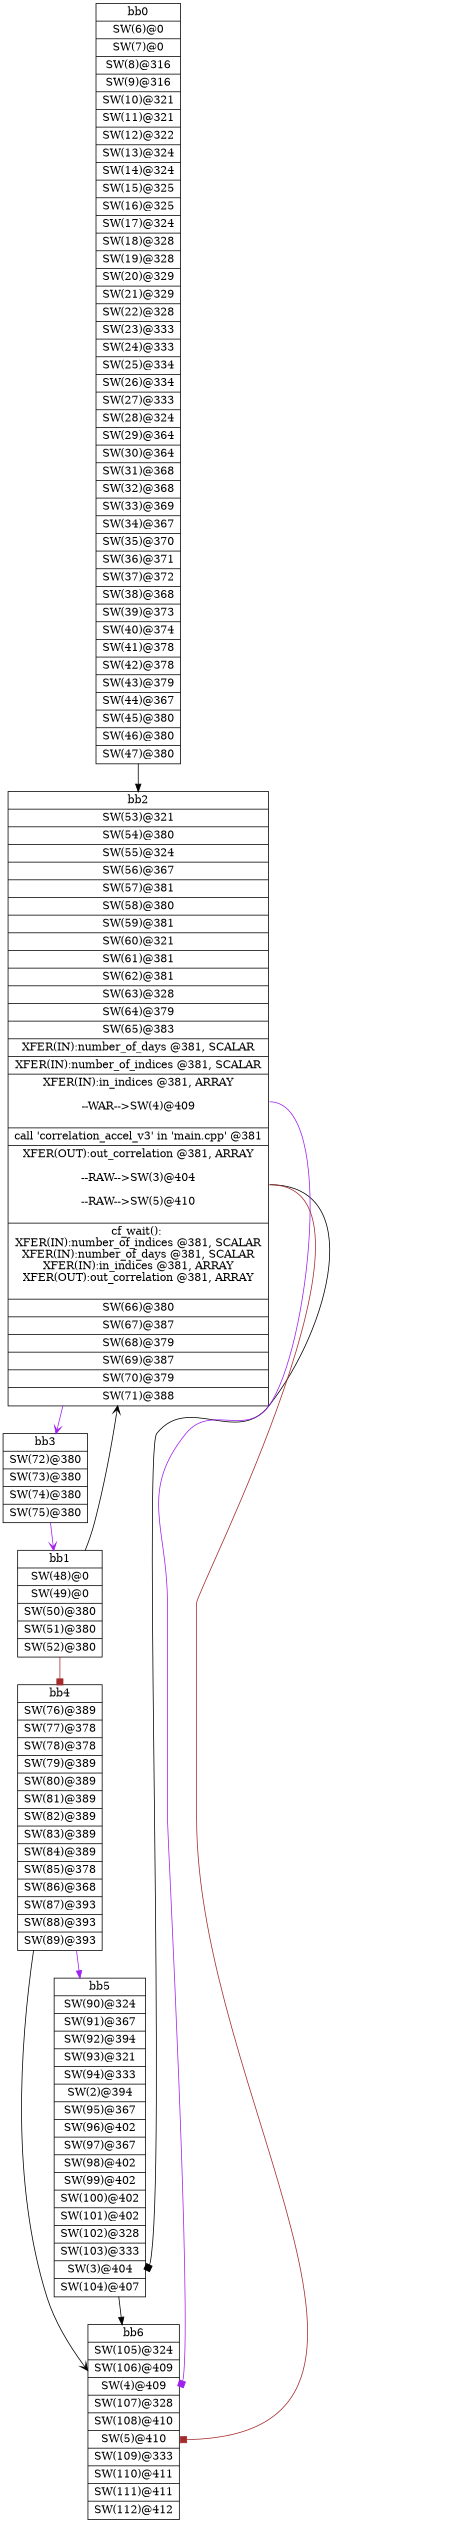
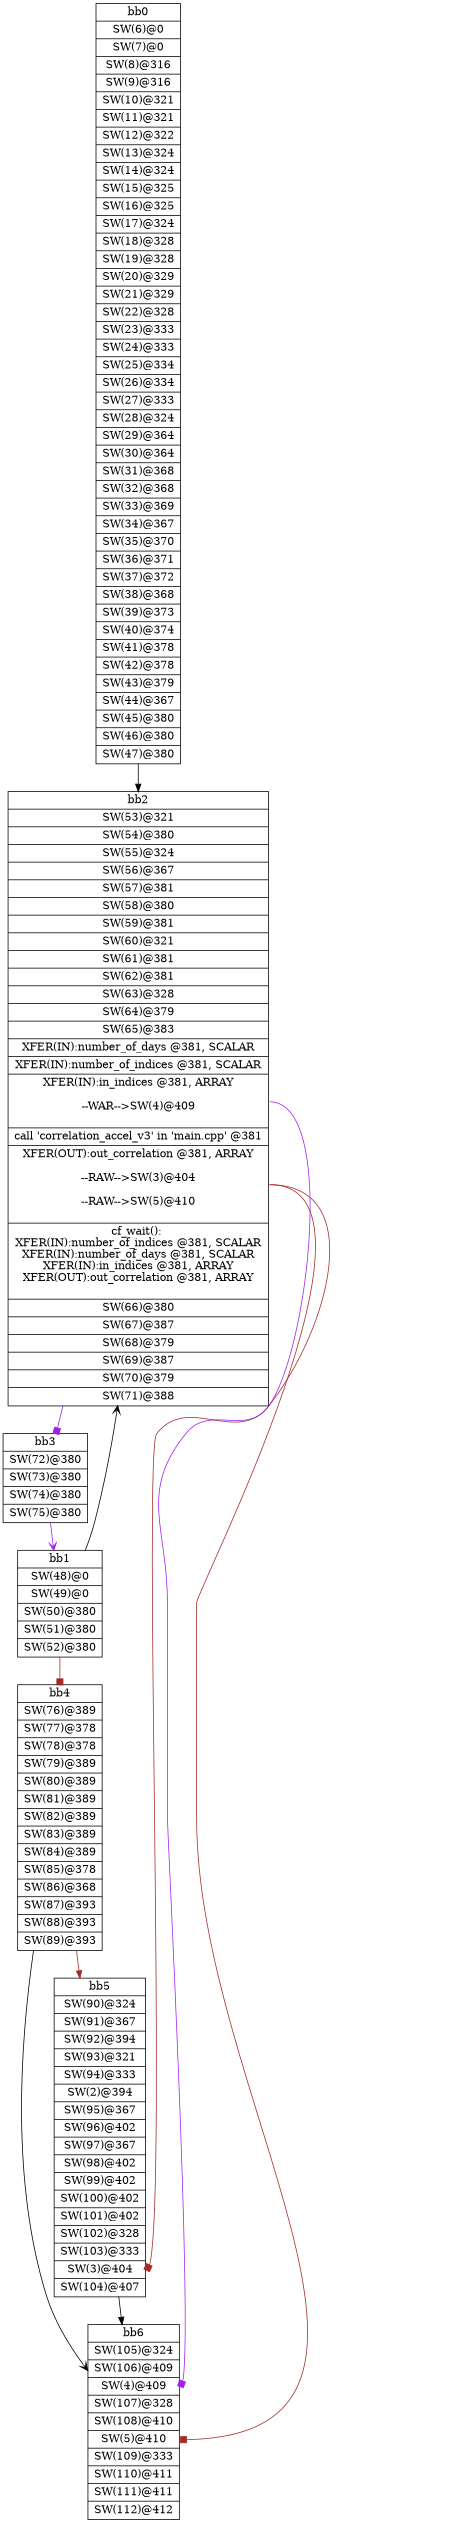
edge "bb2" -> "bb3": arrowhead vee -> box
edge "bb2" -> "bb5": color black -> brown
edge "bb4" -> "bb5": color purple -> brown
